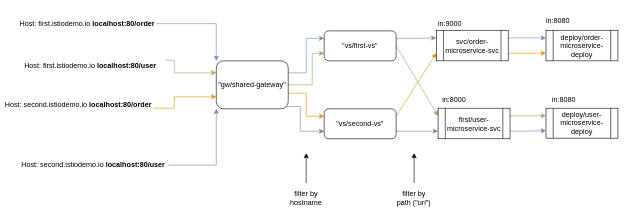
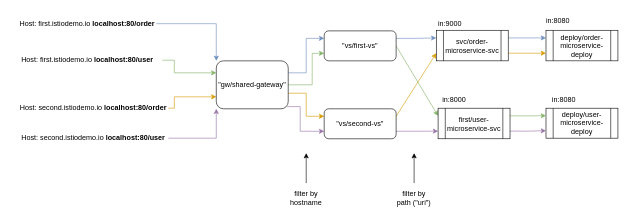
node "Host: first.istiodemo.io localhost:80/user": moved (90, 66) -> (87, 60)
node "Host: second.istiodemo.io localhost:80/order": moved (78, 105) -> (93, 108)
node "Host: second.istiodemo.io localhost:80/user": moved (93, 165) -> (93, 138)
